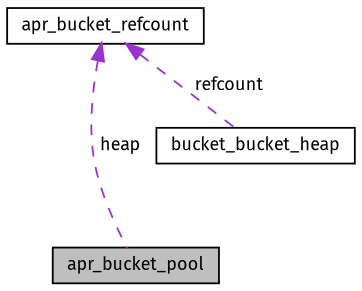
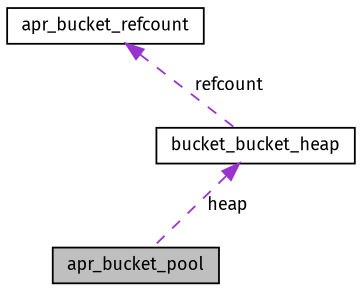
edge "apr_bucket_pool" -> "apr_bucket_refcount": now "apr_bucket_pool" -> "bucket_bucket_heap"
